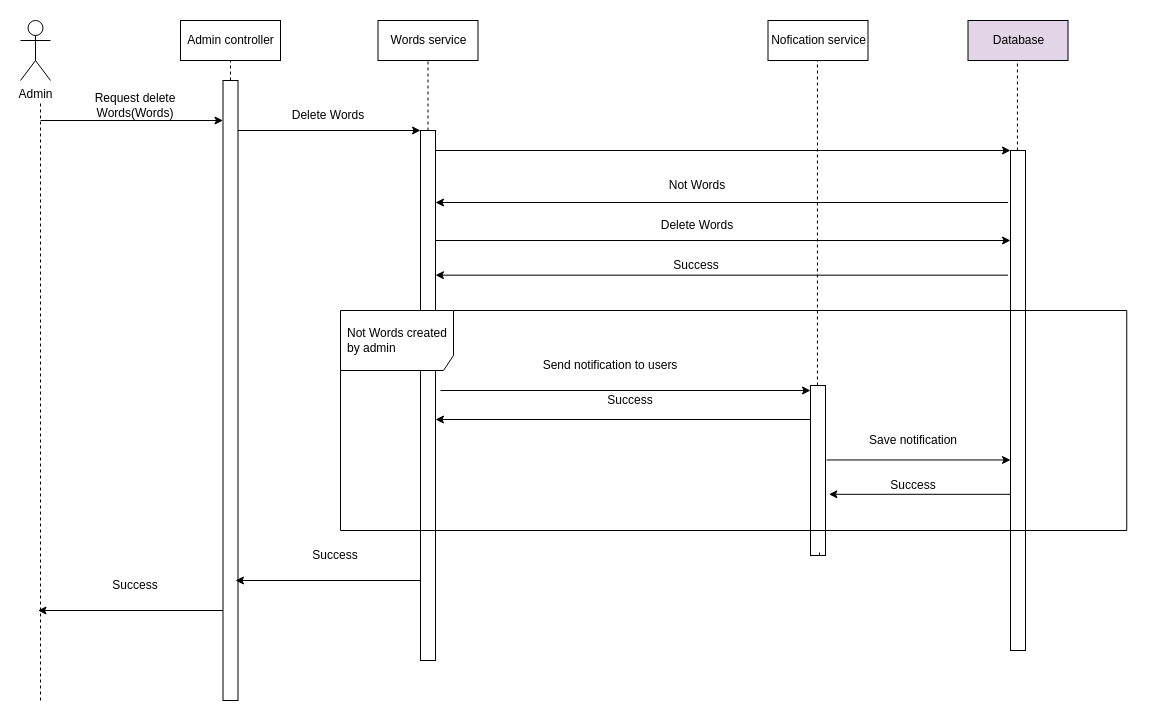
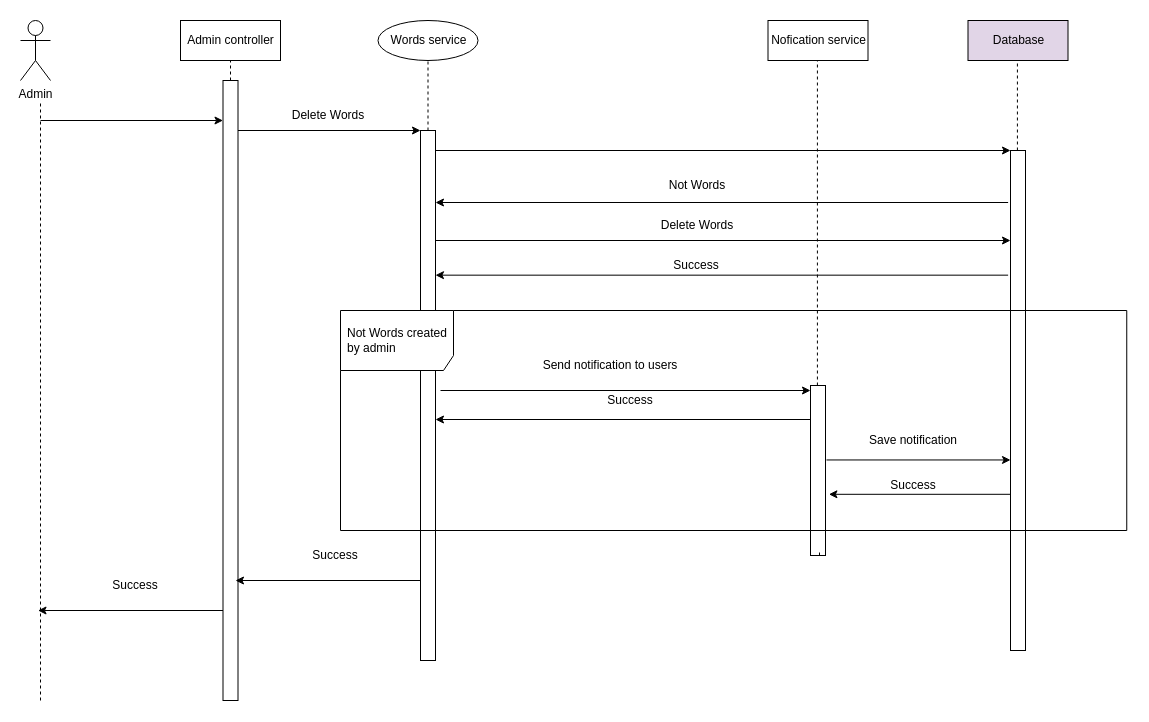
node "Words service": shape rectangle -> ellipse
node "Request delete Words(Words)": removed
